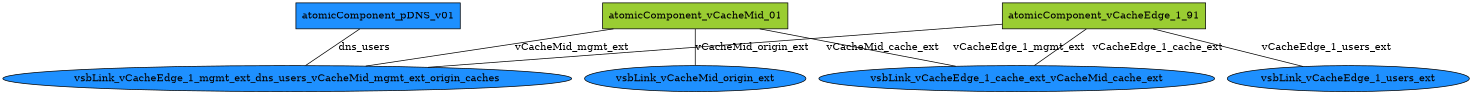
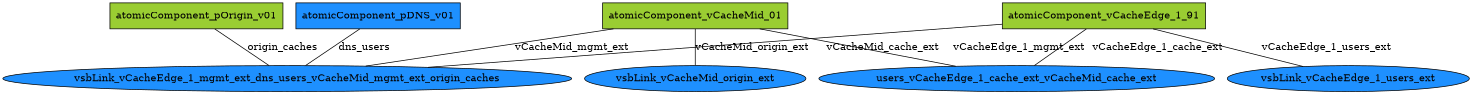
node "atomicComponent_pOrigin_v01": added
node "vsbLink_vCacheEdge_1_cache_ext_vCacheMid_cache_ext": label "vsbLink_vCacheEdge_1_cache_ext_vCacheMid_cache_ext" -> "users_vCacheEdge_1_cache_ext_vCacheMid_cache_ext"
